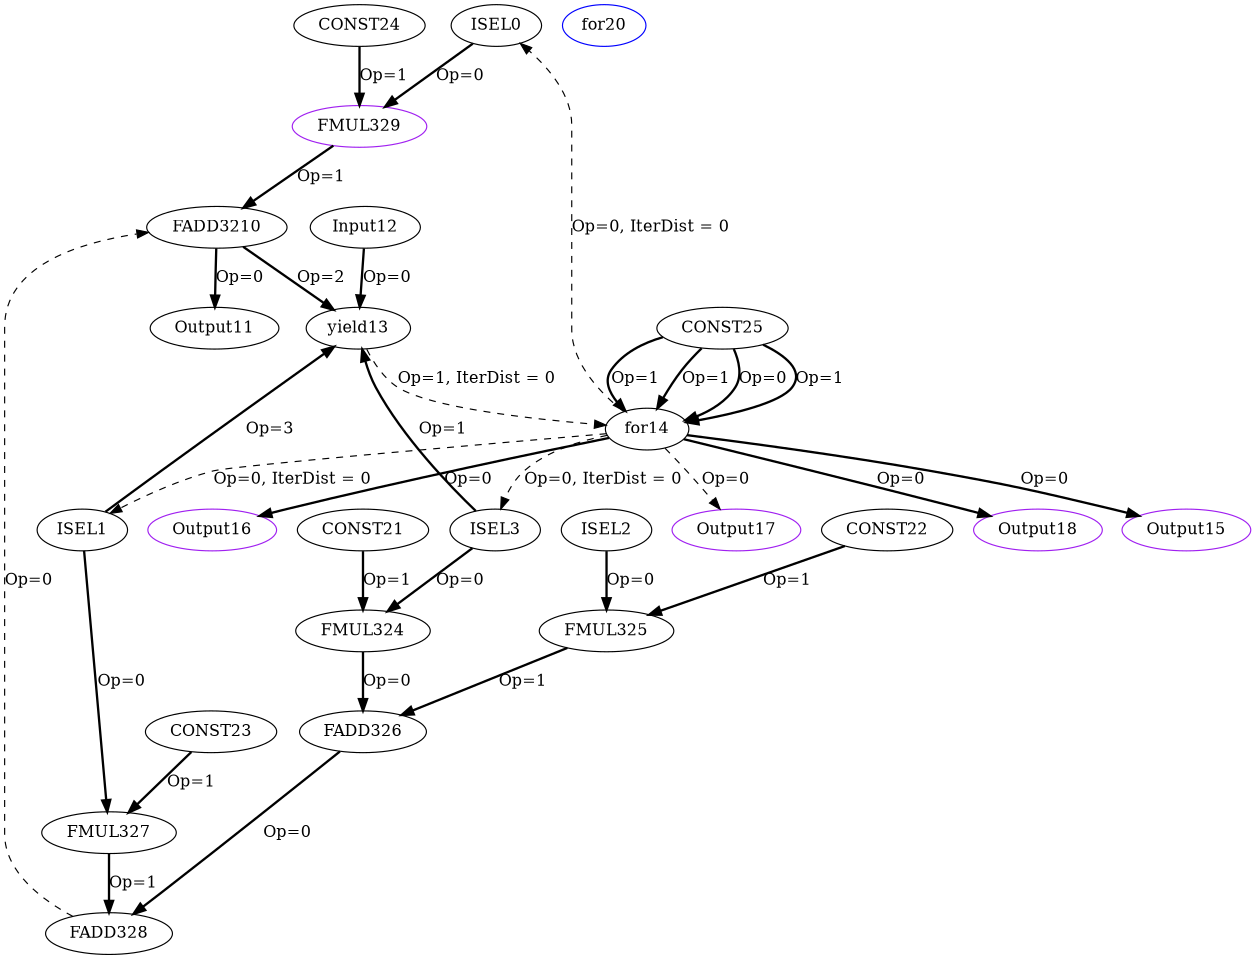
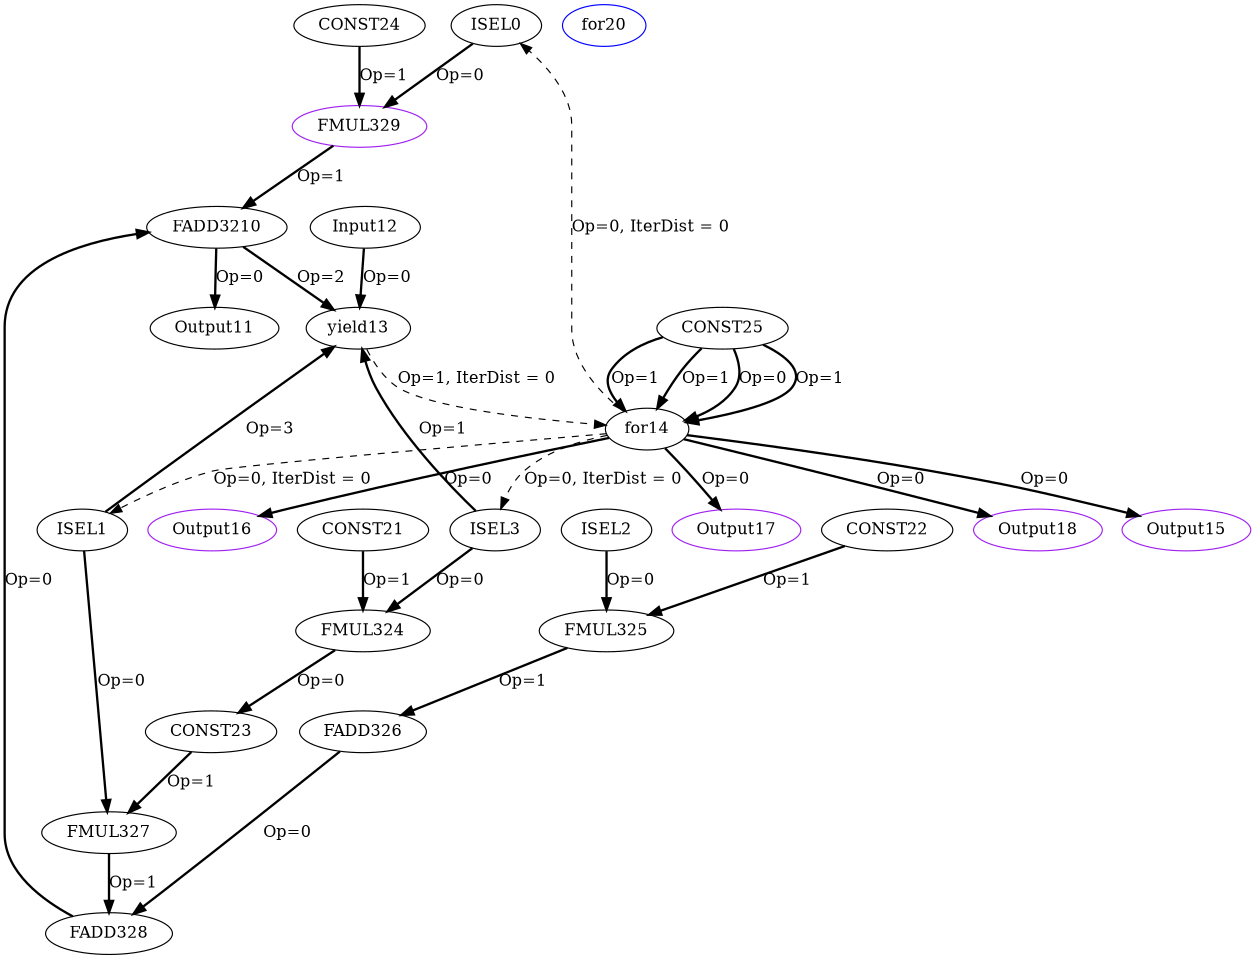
edge "for14" -> "Output17": style dashed -> bold
edge "FADD328" -> "FADD3210": style dashed -> bold
edge "FMUL324" -> "FADD326": now "FMUL324" -> "CONST23"
